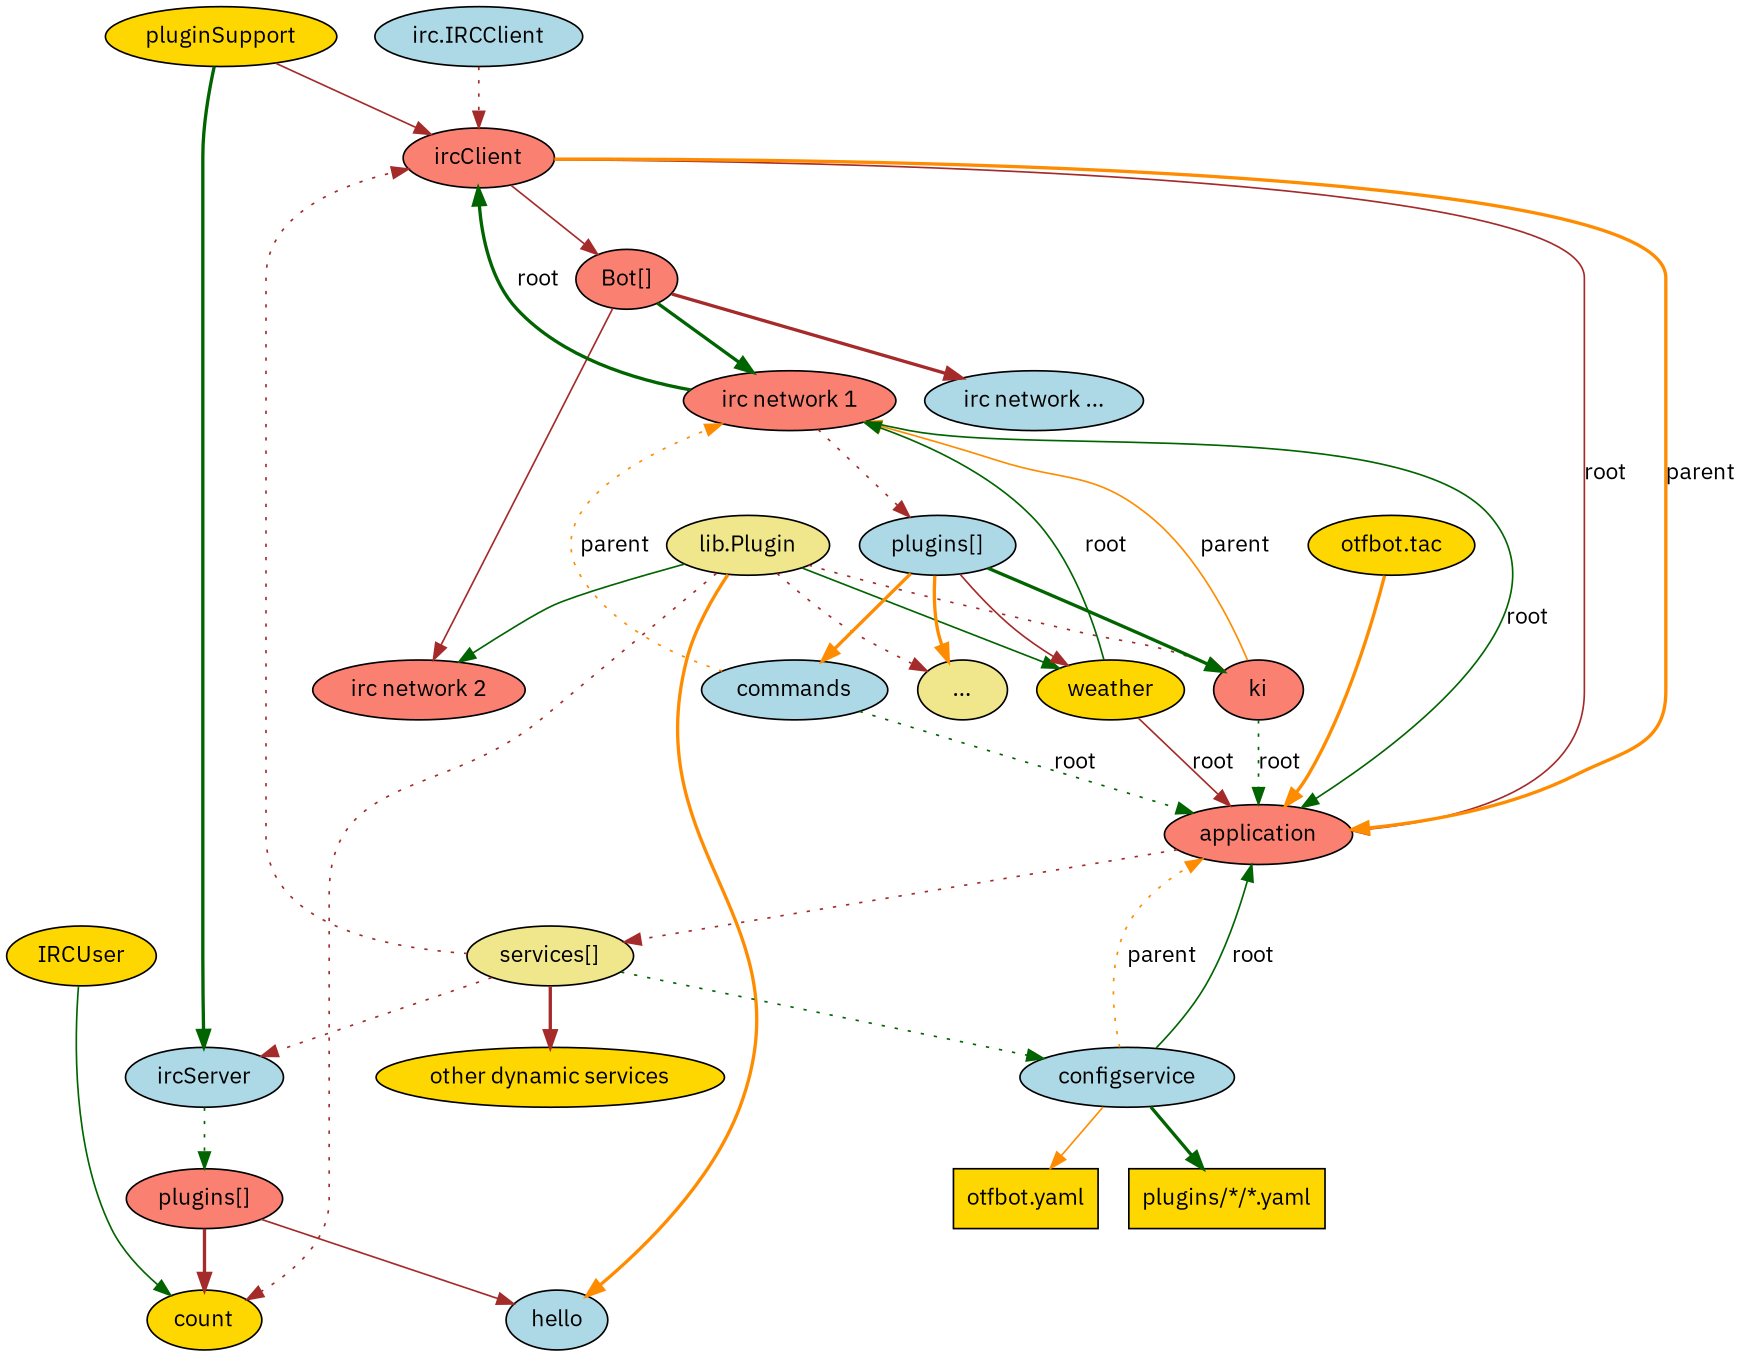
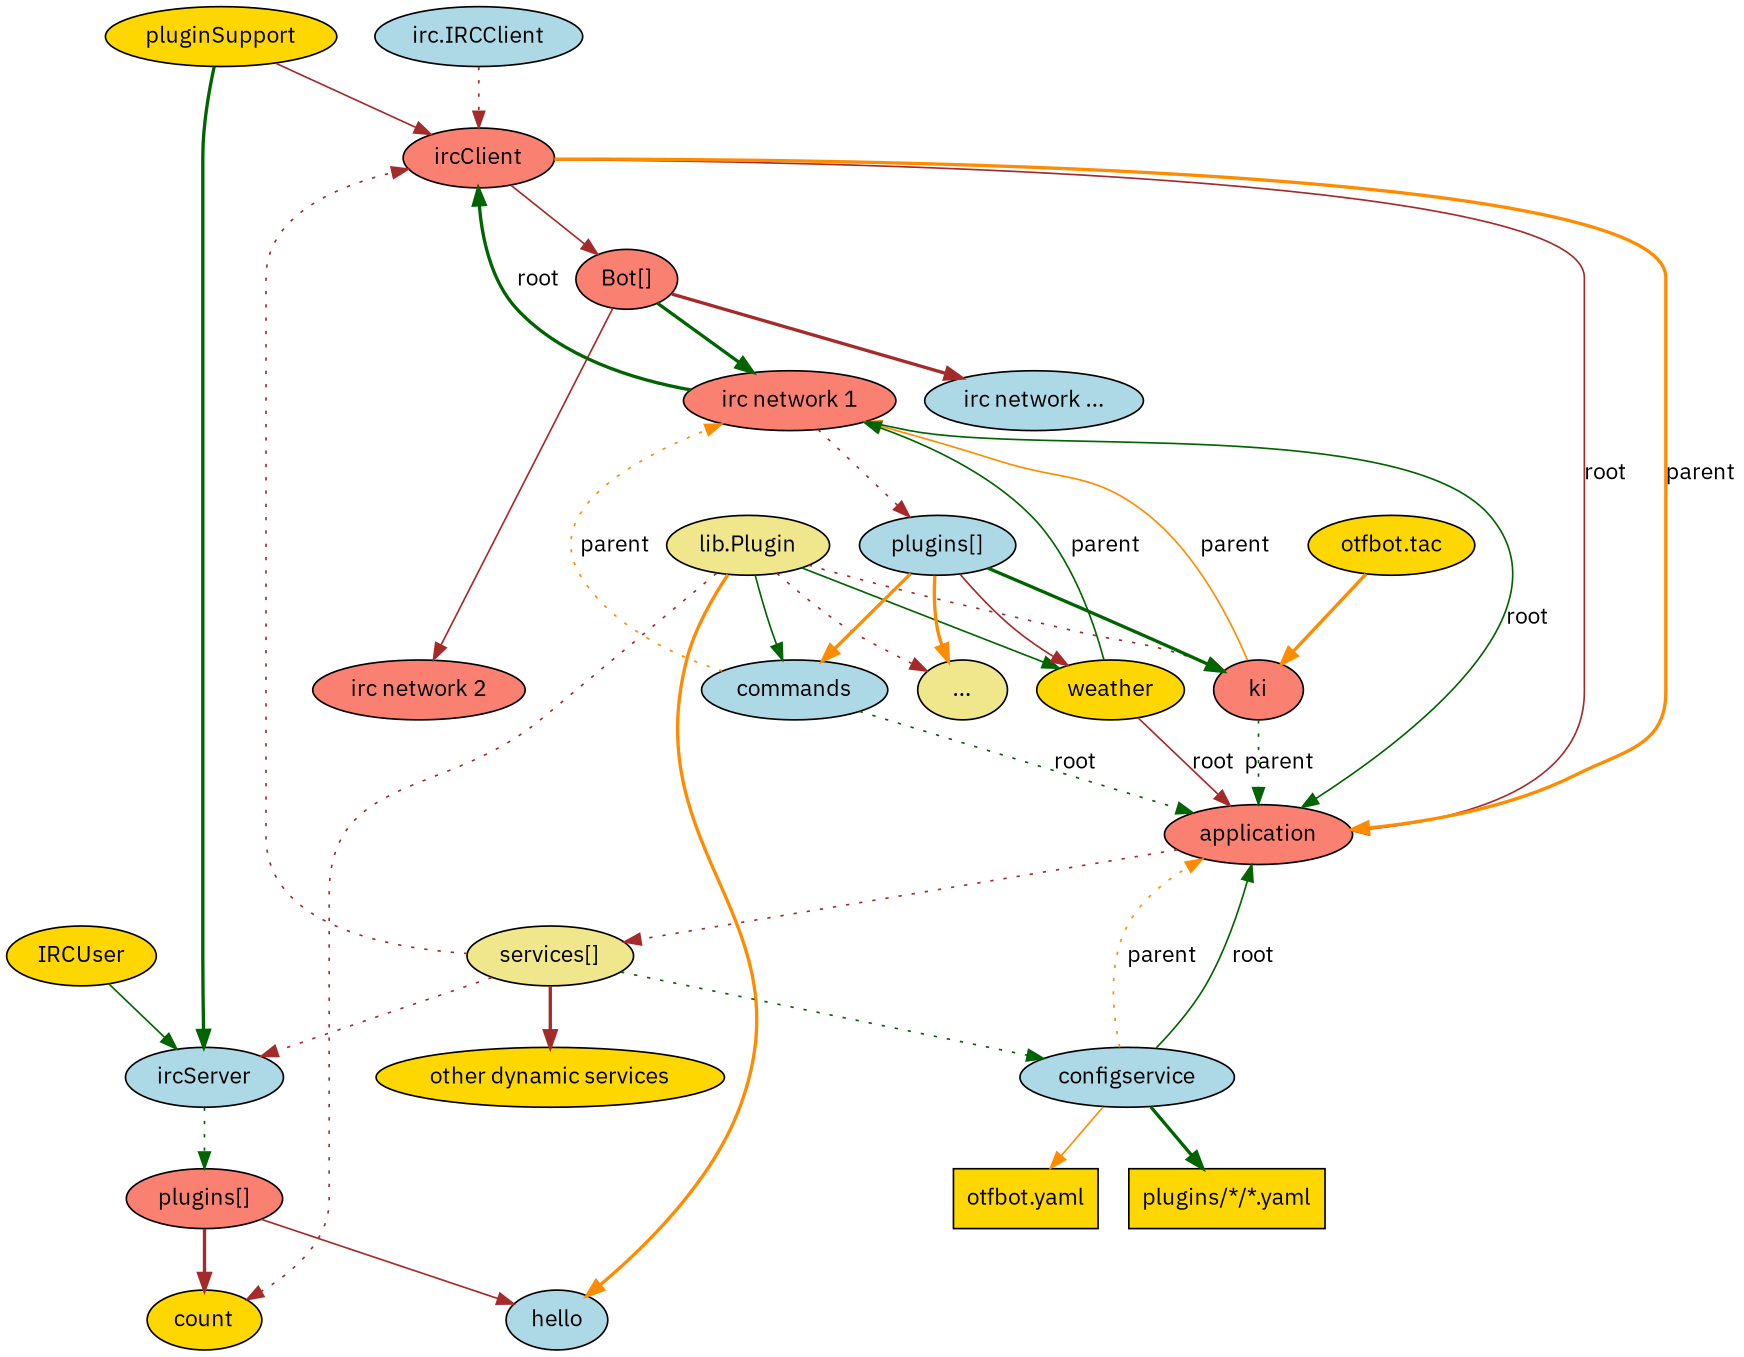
edge "weather" -> "irc network 1": label "root" -> "parent"
edge "lib.Plugin" -> "irc network 2": now "lib.Plugin" -> "commands"
edge "otfbot.tac" -> "application": now "otfbot.tac" -> "ki"
edge "ki" -> "application": label "root" -> "parent"
edge "IRCUser" -> "count": now "IRCUser" -> "ircServer"
